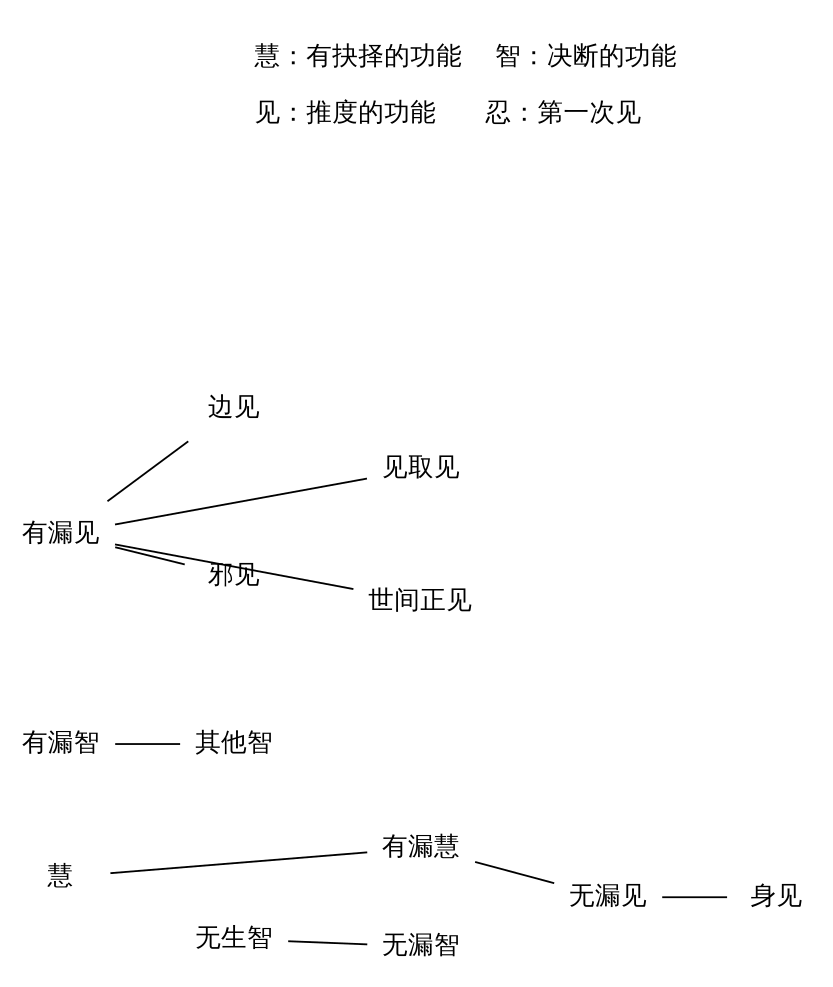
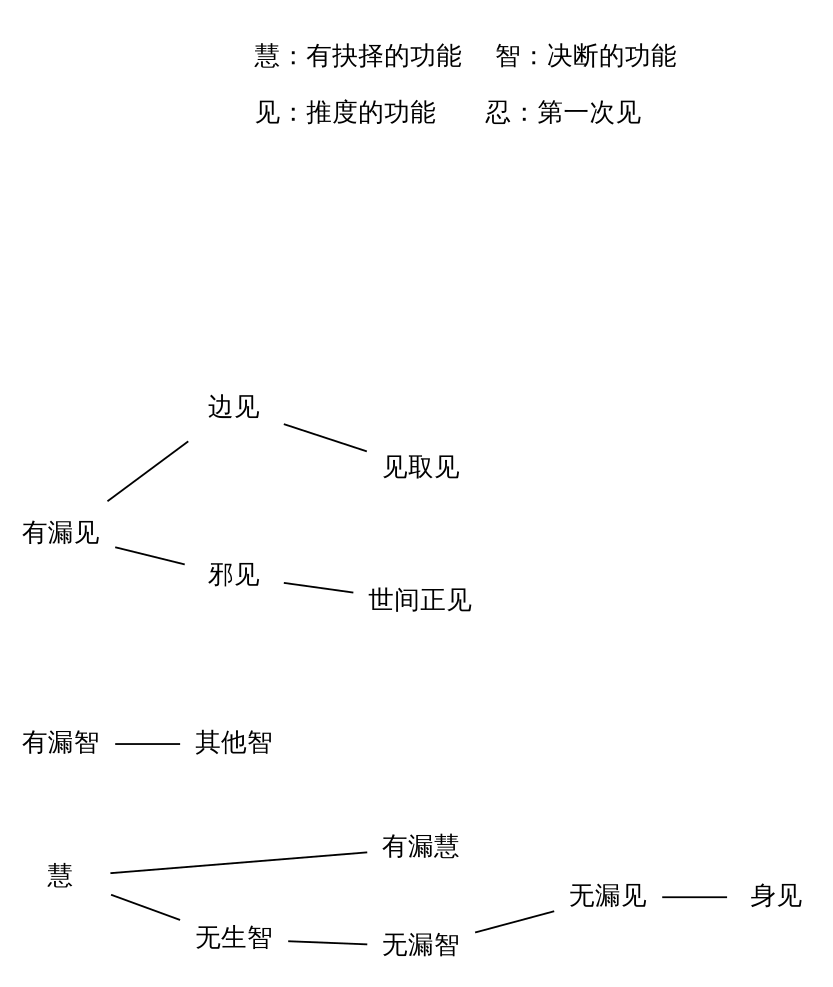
edge "见取见" -- "有漏见": now "见取见" -- "边见"
edge "有漏见" -- "世间正见": now "邪见" -- "世间正见"
edge "有漏慧" -- "无漏见": now "无漏智" -- "无漏见"
edge "慧" -- "无生智": added
